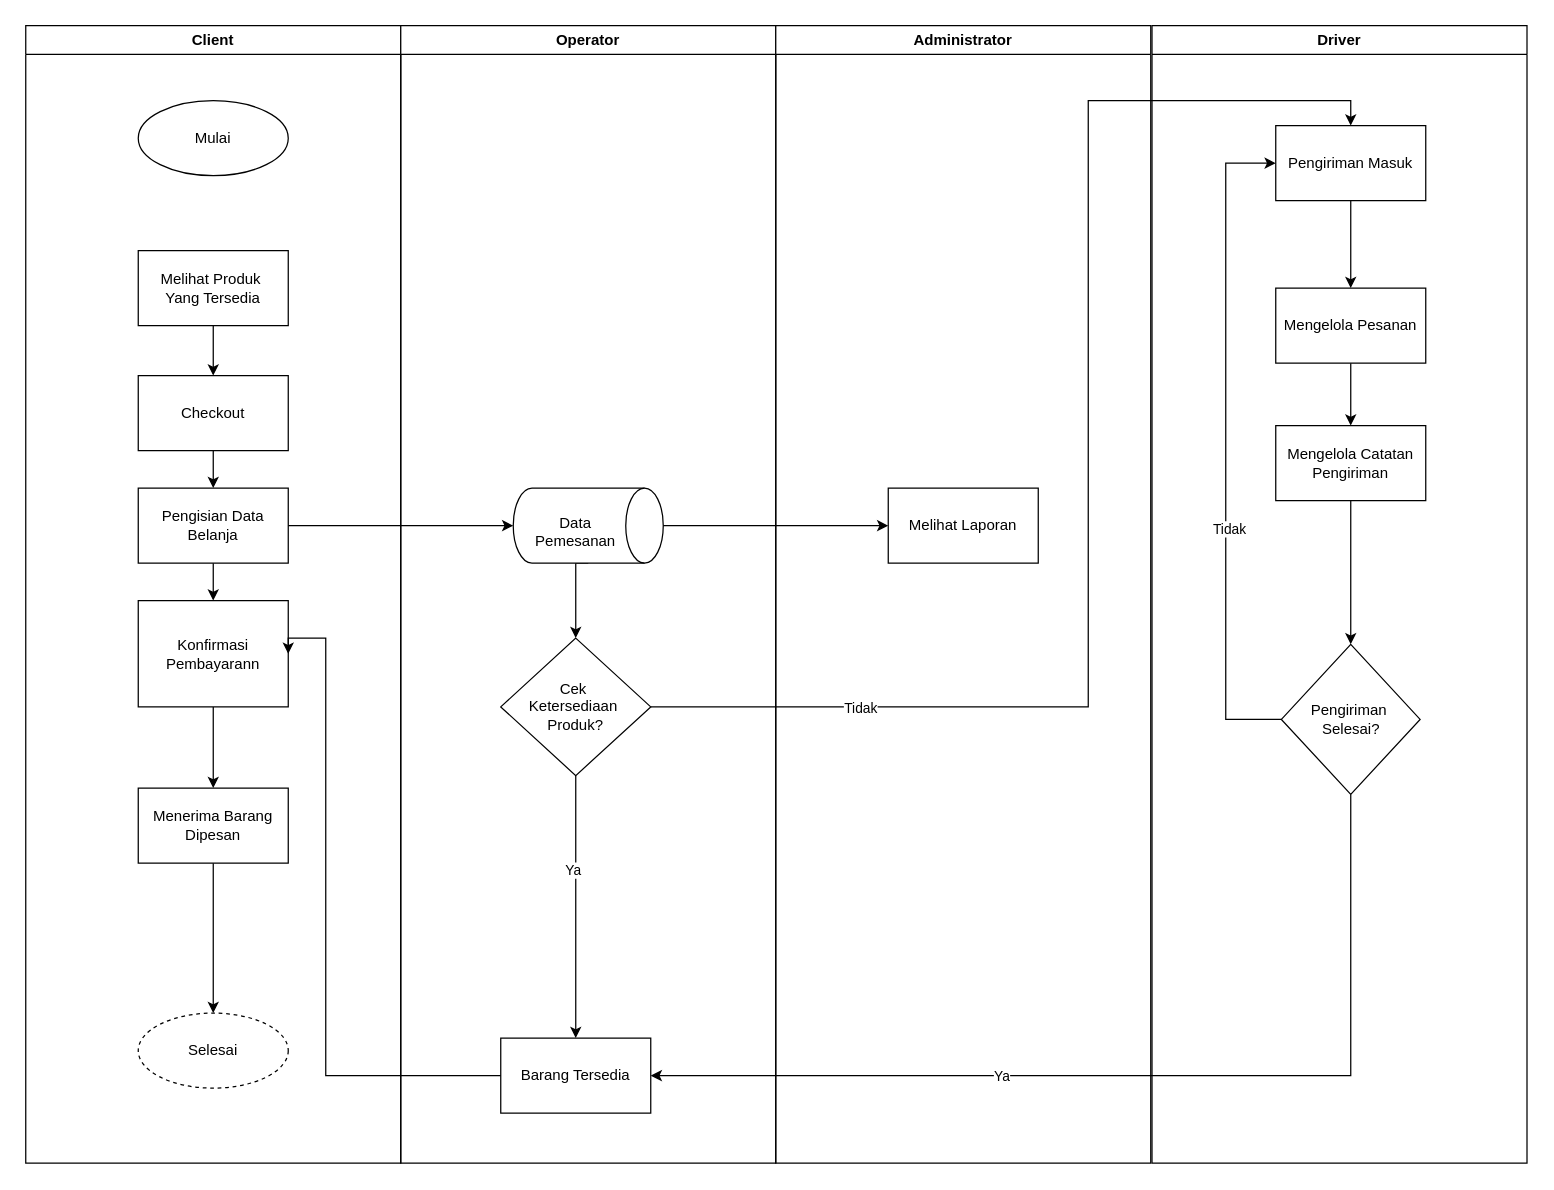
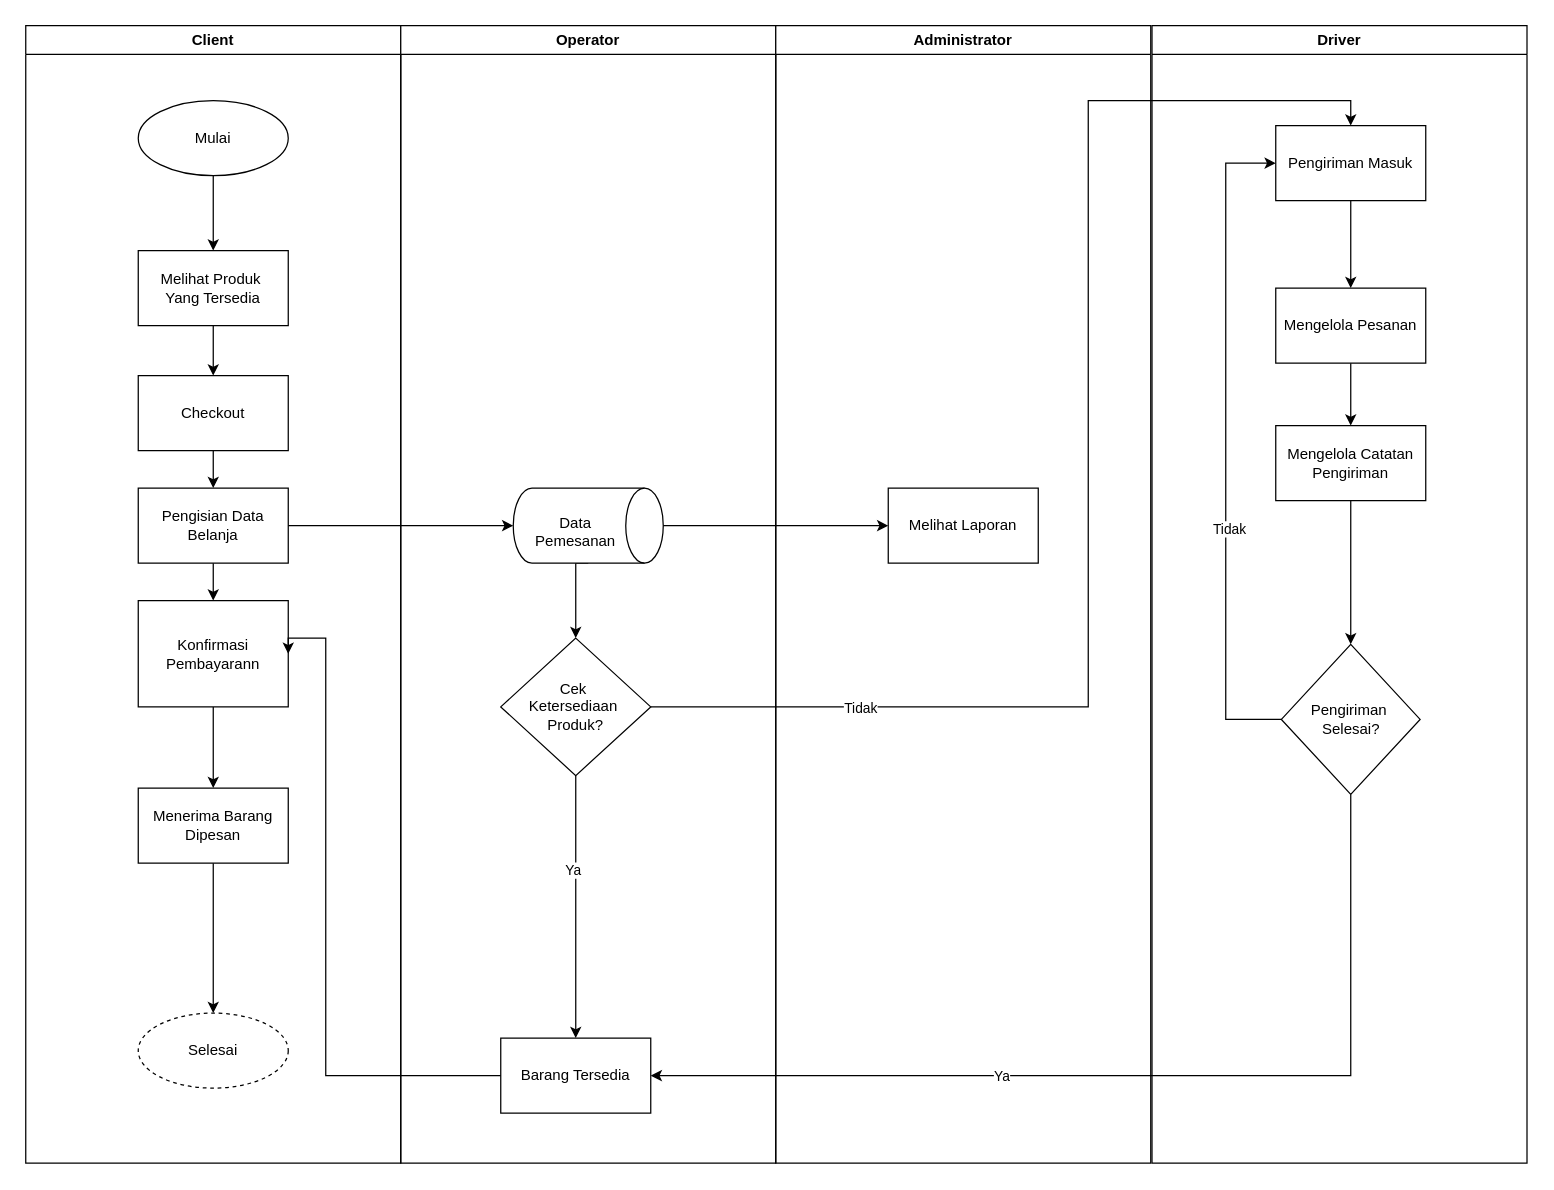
edge "Mulai" -> "Melihat Produk Yang Tersedia": added
